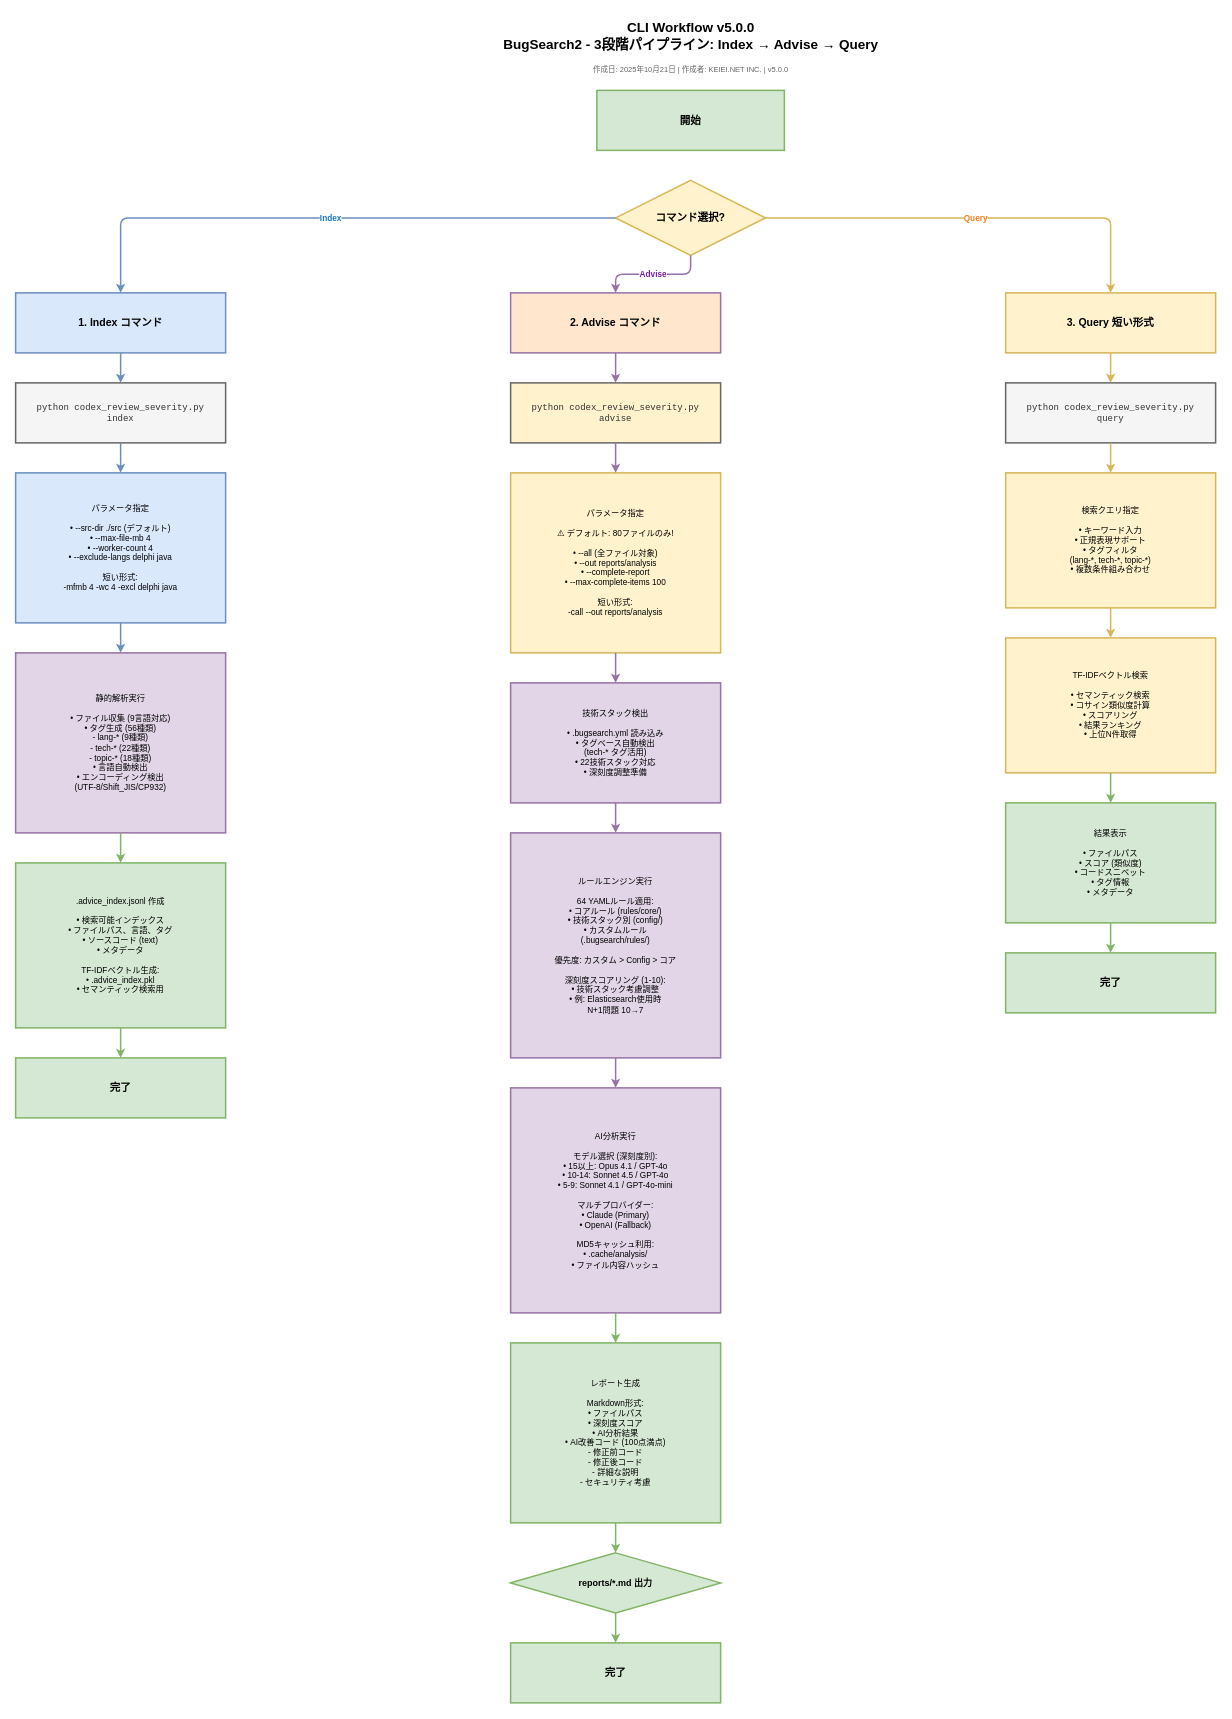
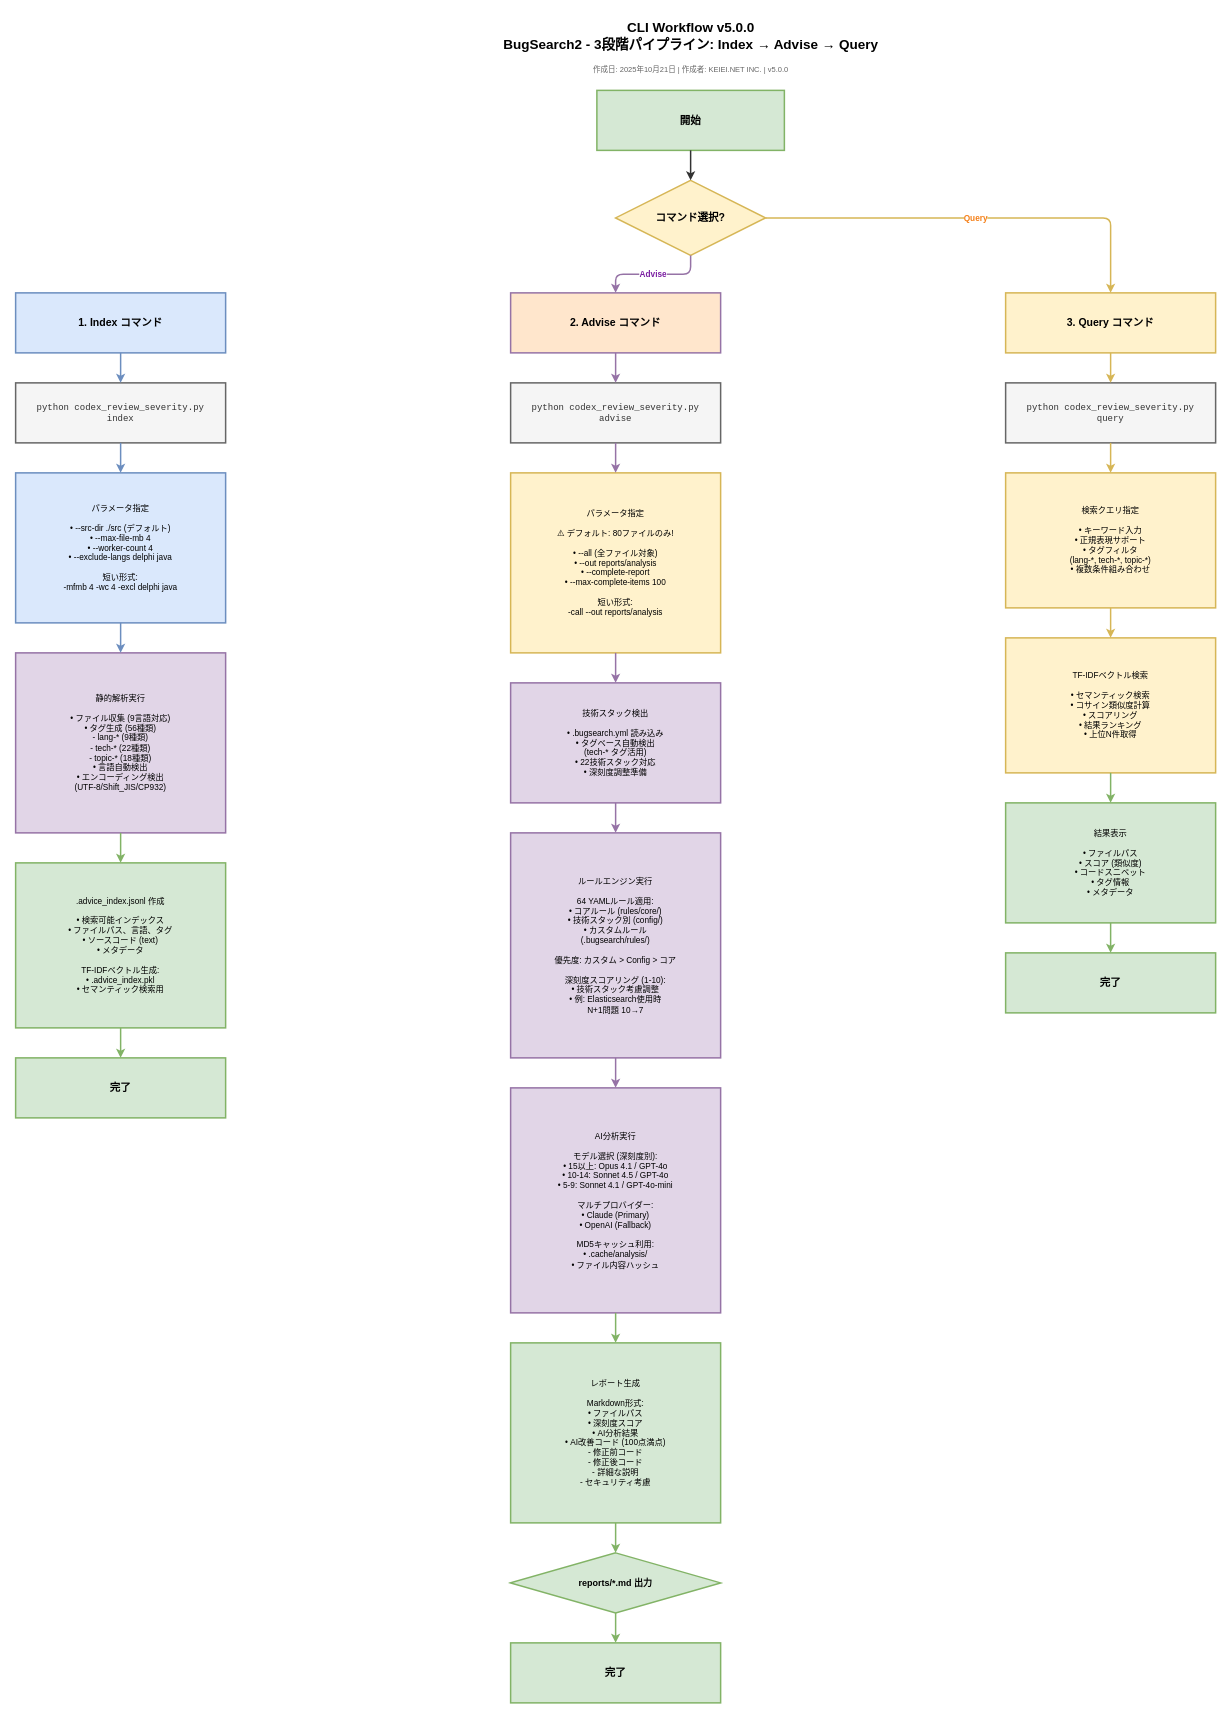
edge "開始" -> "コマンド選択?": added
edge "コマンド選択?" -> "1. Index コマンド": removed, label "Index"
node "3. Query 短い形式": label "3. Query 短い形式" -> "3. Query コマンド"
node "python codex_review_severity.py advise": fillcolor #fff2cc -> #f5f5f5
